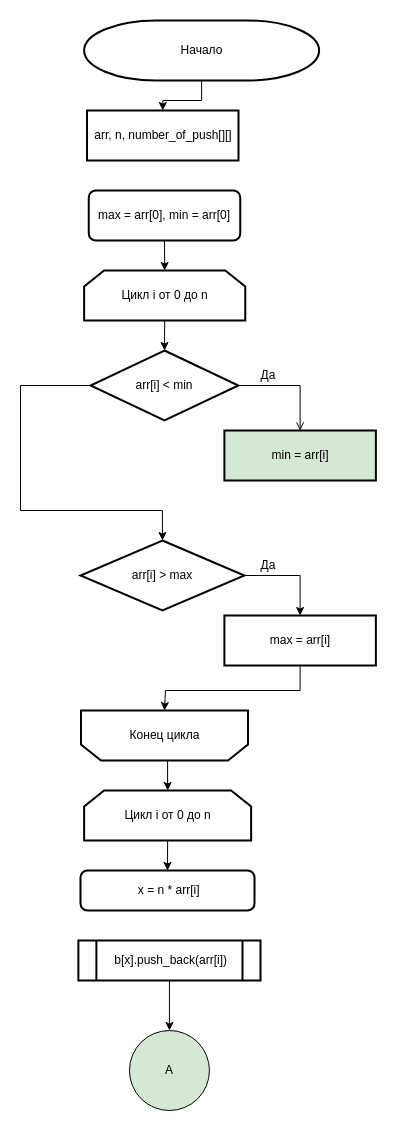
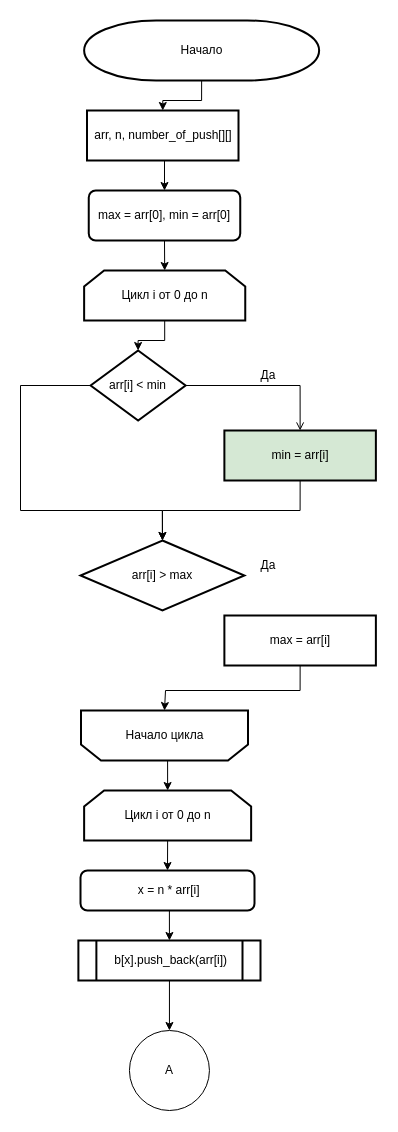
edge "arr, n, number_of_push[][]" -> "max = arr[0], min = arr[0]": added
node "arr[i] < min": size 148x70 -> 95x70
edge "min = arr[i]" -> "arr[i] > max": added
edge "arr[i] > max" -> "max = arr[i]": removed
node "Конец цикла": label "Конец цикла" -> "Начало цикла"
edge "x = n * arr[i]" -> "b[x].push_back(arr[i])": added
node "A": fillcolor #d5e8d4 -> #ffffff
